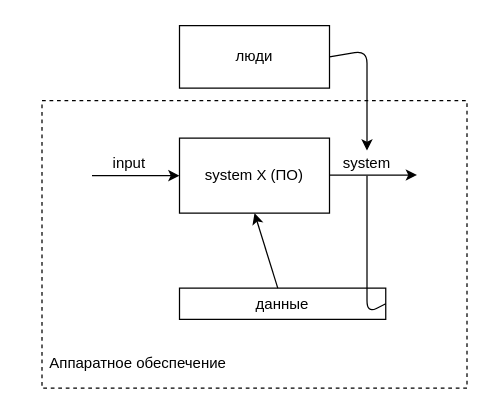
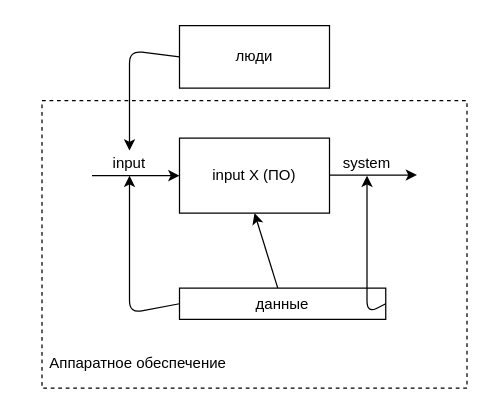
edge "люди" -> "input": added
edge "люди" -> "system": removed
node "system X (ПО)": label "system X (ПО)" -> "input X (ПО)"
edge "system" -- "данные": arrowhead none -> classic
edge "данные" -> "input": added
